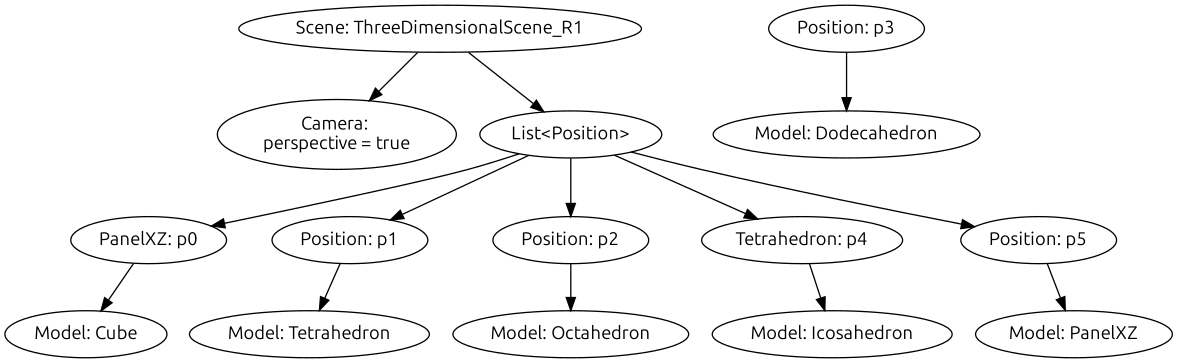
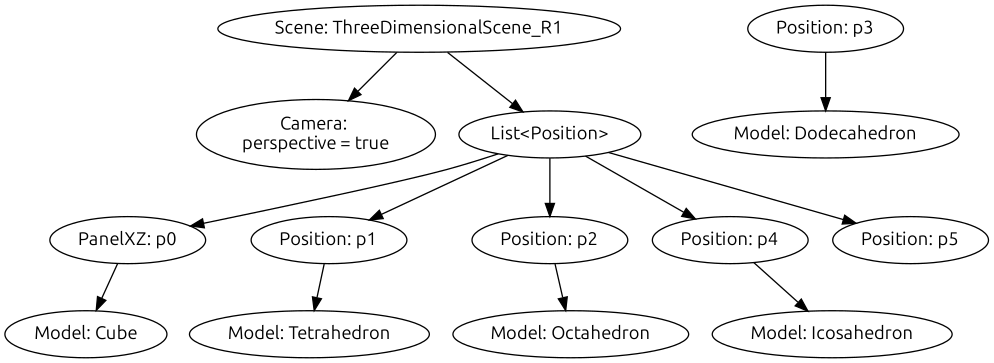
node "Tetrahedron: p4": label "Tetrahedron: p4" -> "Position: p4"
node "Model: PanelXZ": removed
